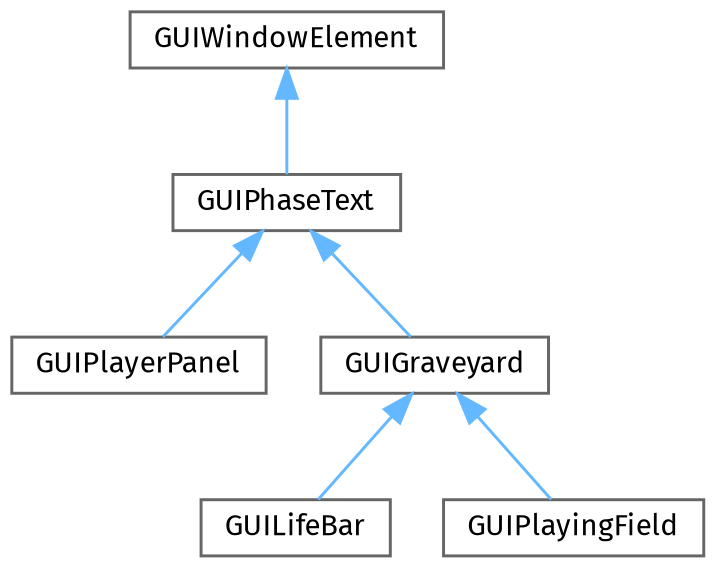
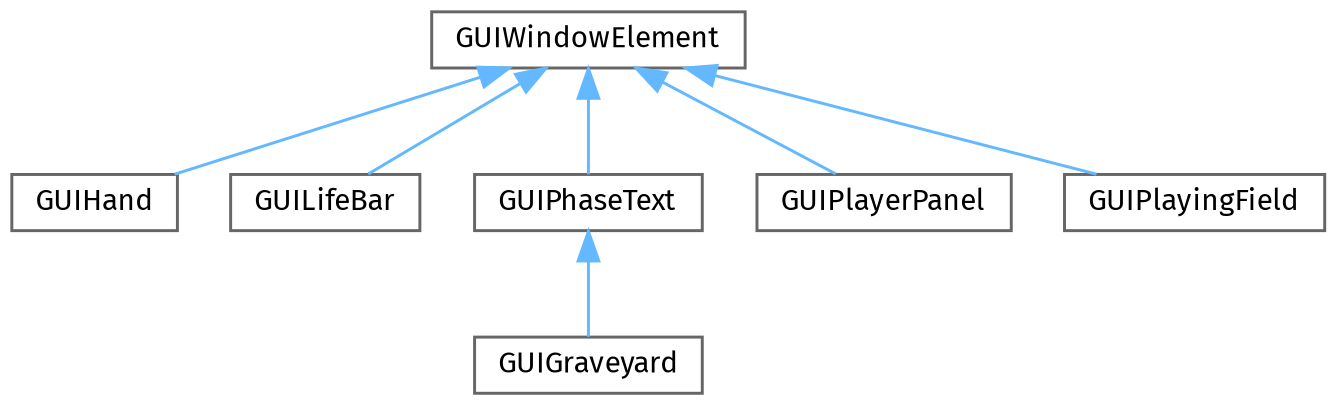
node "GUIHand": added
edge "GUIPlayerPanel" -> "GUIPhaseText": now "GUIPlayerPanel" -> "GUIWindowElement"
edge "GUILifeBar" -> "GUIGraveyard": now "GUILifeBar" -> "GUIWindowElement"
edge "GUIPlayingField" -> "GUIGraveyard": now "GUIPlayingField" -> "GUIWindowElement"
